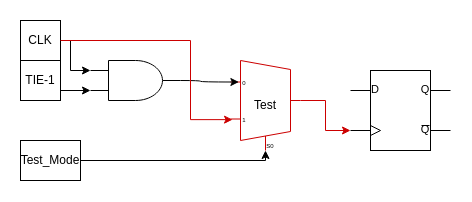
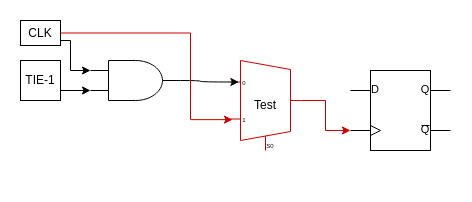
node "CLK": size 40x40 -> 40x25
node "Test_Mode": removed
edge "Test_Mode" -> "Test": removed
